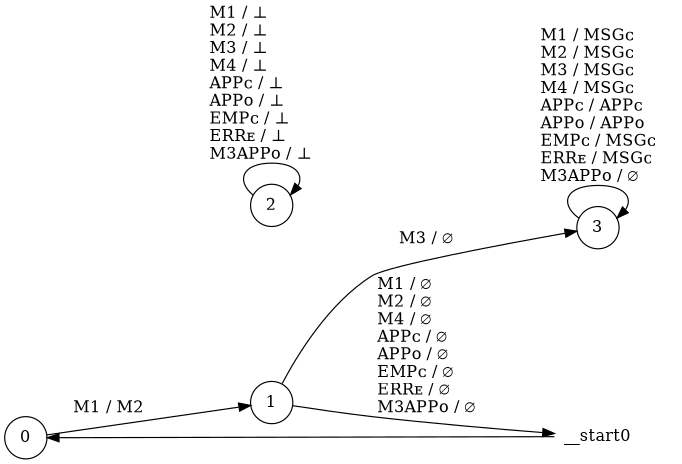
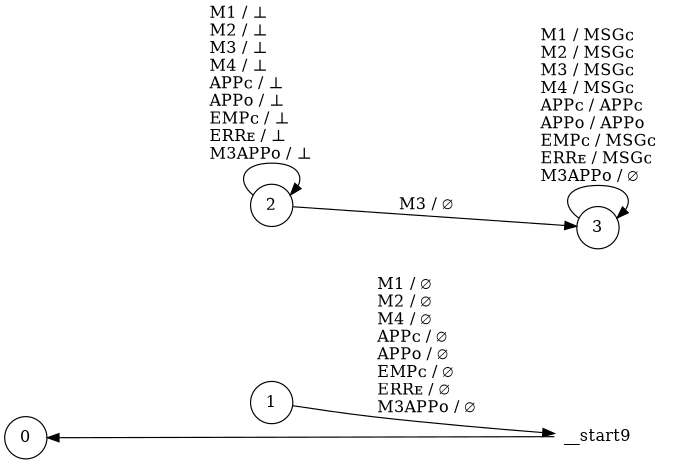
edge "1" -> "3": now "2" -> "3"
edge "0" -> "1": removed, label "M1 / M2"
node "__start0": label "__start0" -> "__start9"
